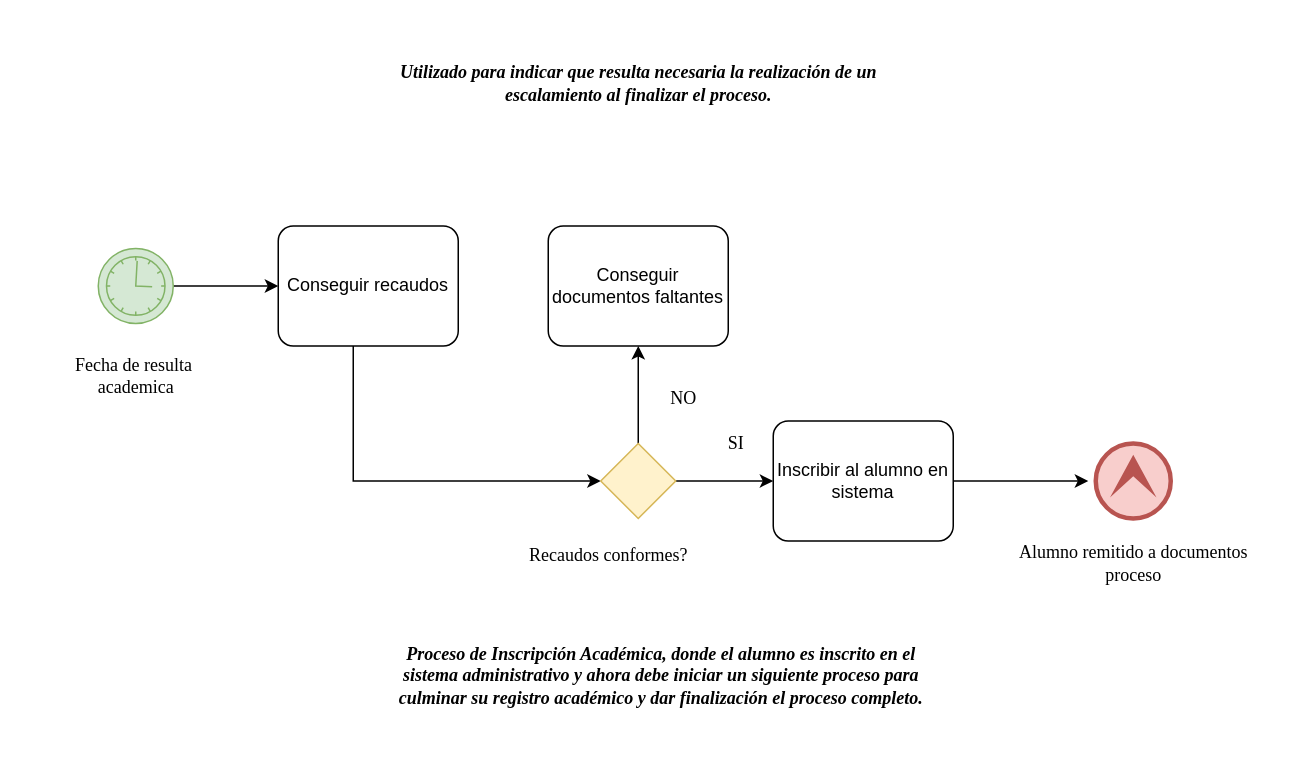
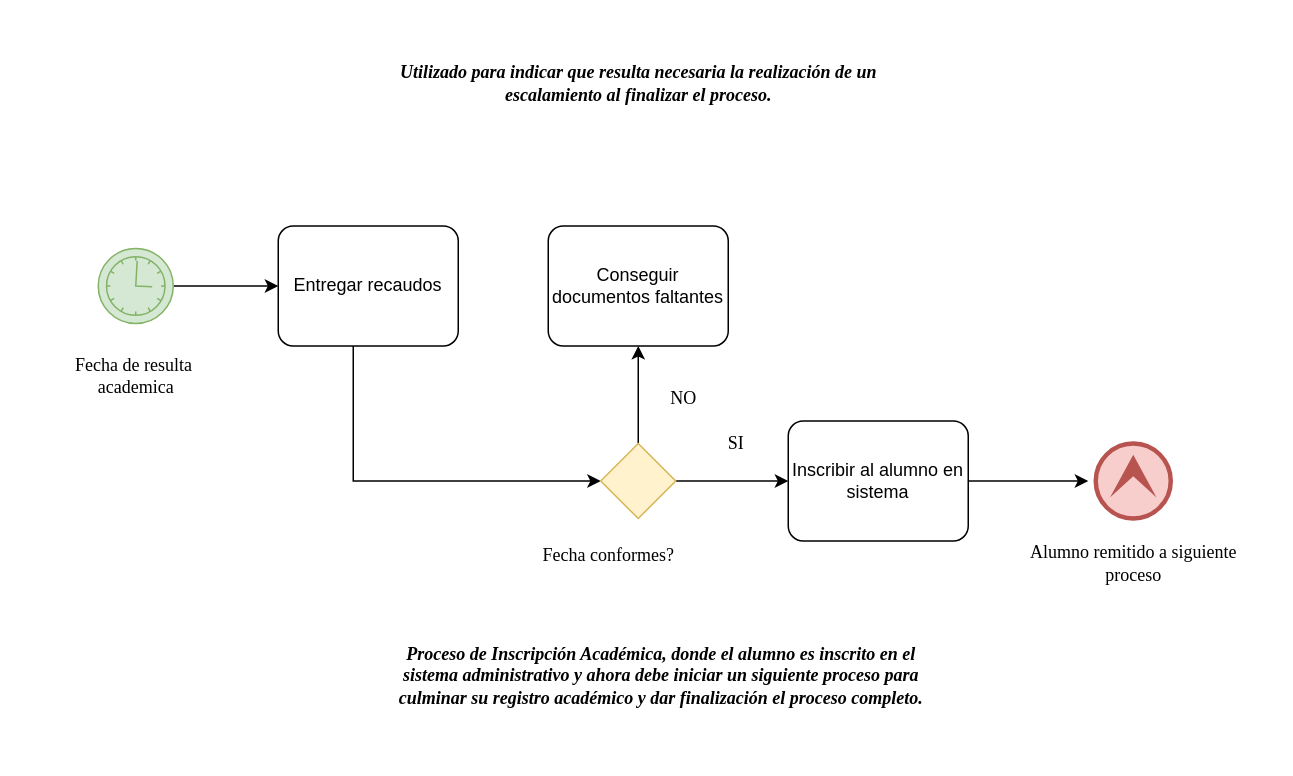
node "Conseguir recaudos": label "Conseguir recaudos" -> "Entregar recaudos"
node "Inscribir al alumno en sistema": moved (863, 481) -> (878, 481)
node "Recaudos conformes?": label "Recaudos conformes?" -> "Fecha conformes?"
node "Alumno remitido a documentos proceso": label "Alumno remitido a documentos proceso" -> "Alumno remitido a siguiente proceso"
